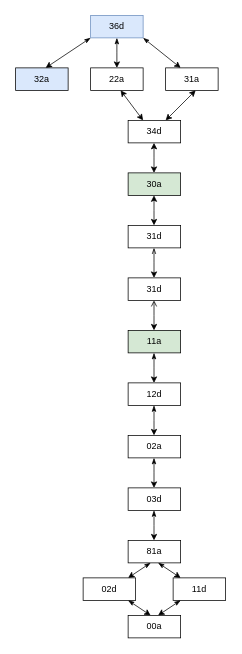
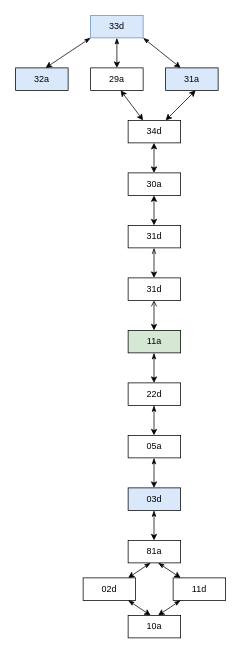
node "36d": label "36d" -> "33d"
node "22a": label "22a" -> "29a"
node "31a": fillcolor #ffffff -> #dae8fc
node "30a": fillcolor #d5e8d4 -> #ffffff
node "12d": label "12d" -> "22d"
node "02a": label "02a" -> "05a"
node "03d": fillcolor #ffffff -> #dae8fc
node "00a": label "00a" -> "10a"
